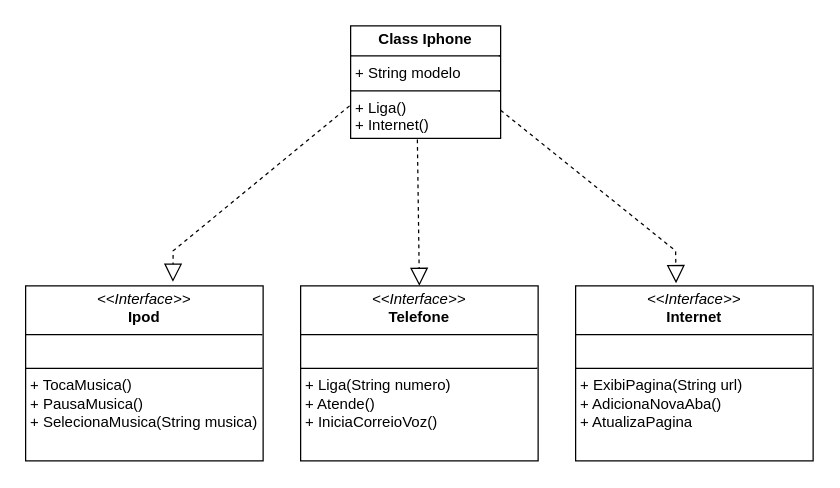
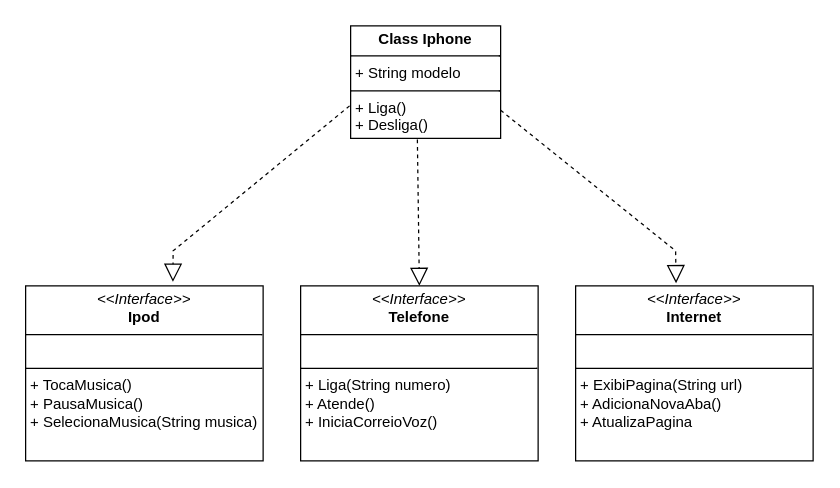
node "Class Iphone + String modelo + Liga() + Internet()": label "Class Iphone + String modelo + Liga() + Internet()" -> "Class Iphone + String modelo + Liga() + Desliga()"
